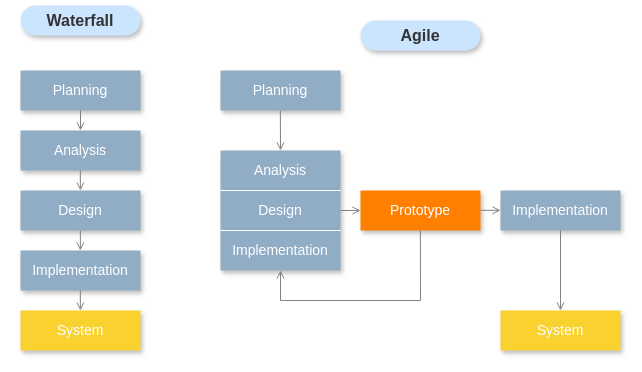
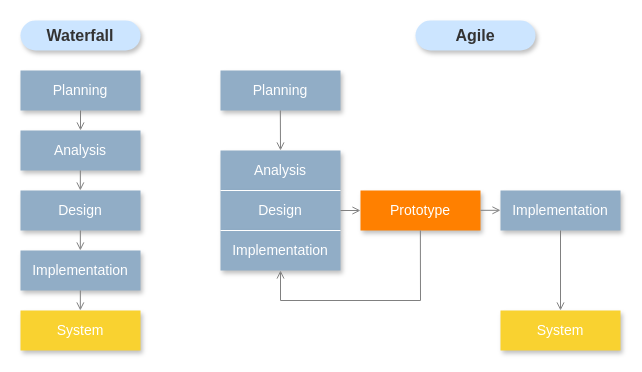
node "Waterfall": moved (81, 21) -> (81, 36)
node "Agile": moved (421, 36) -> (476, 36)
